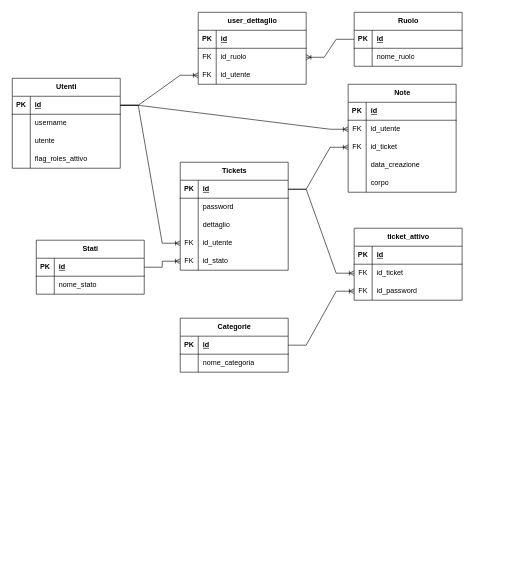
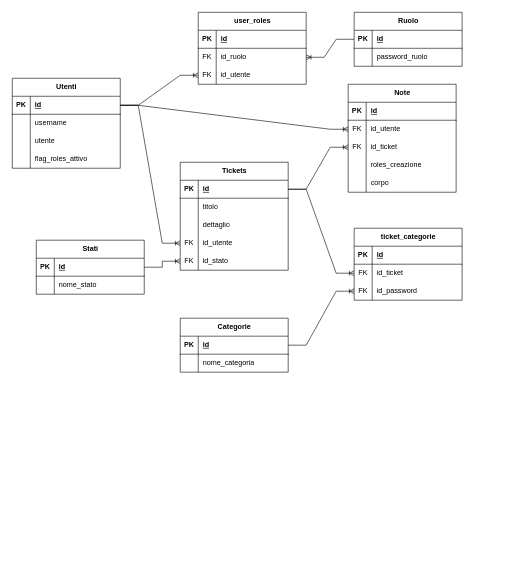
node "user_dettaglio": label "user_dettaglio" -> "user_roles"
node "nome_ruolo": label "nome_ruolo" -> "password_ruolo"
node "data_creazione": label "data_creazione" -> "roles_creazione"
node "password": label "password" -> "titolo"
node "ticket_attivo": label "ticket_attivo" -> "ticket_categorie"
